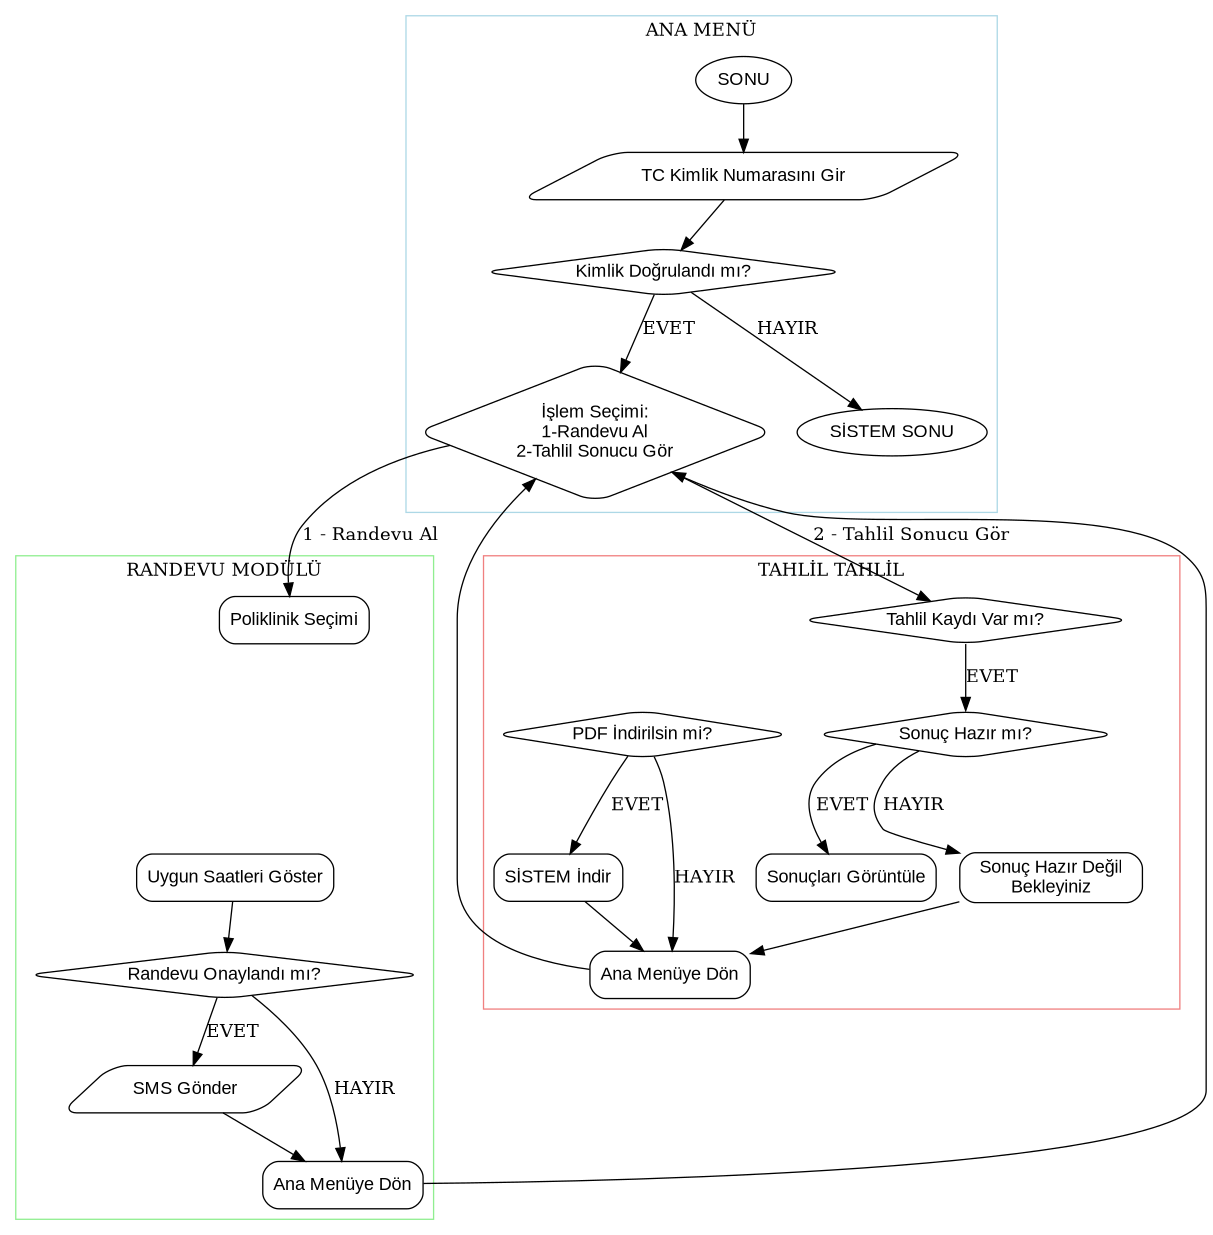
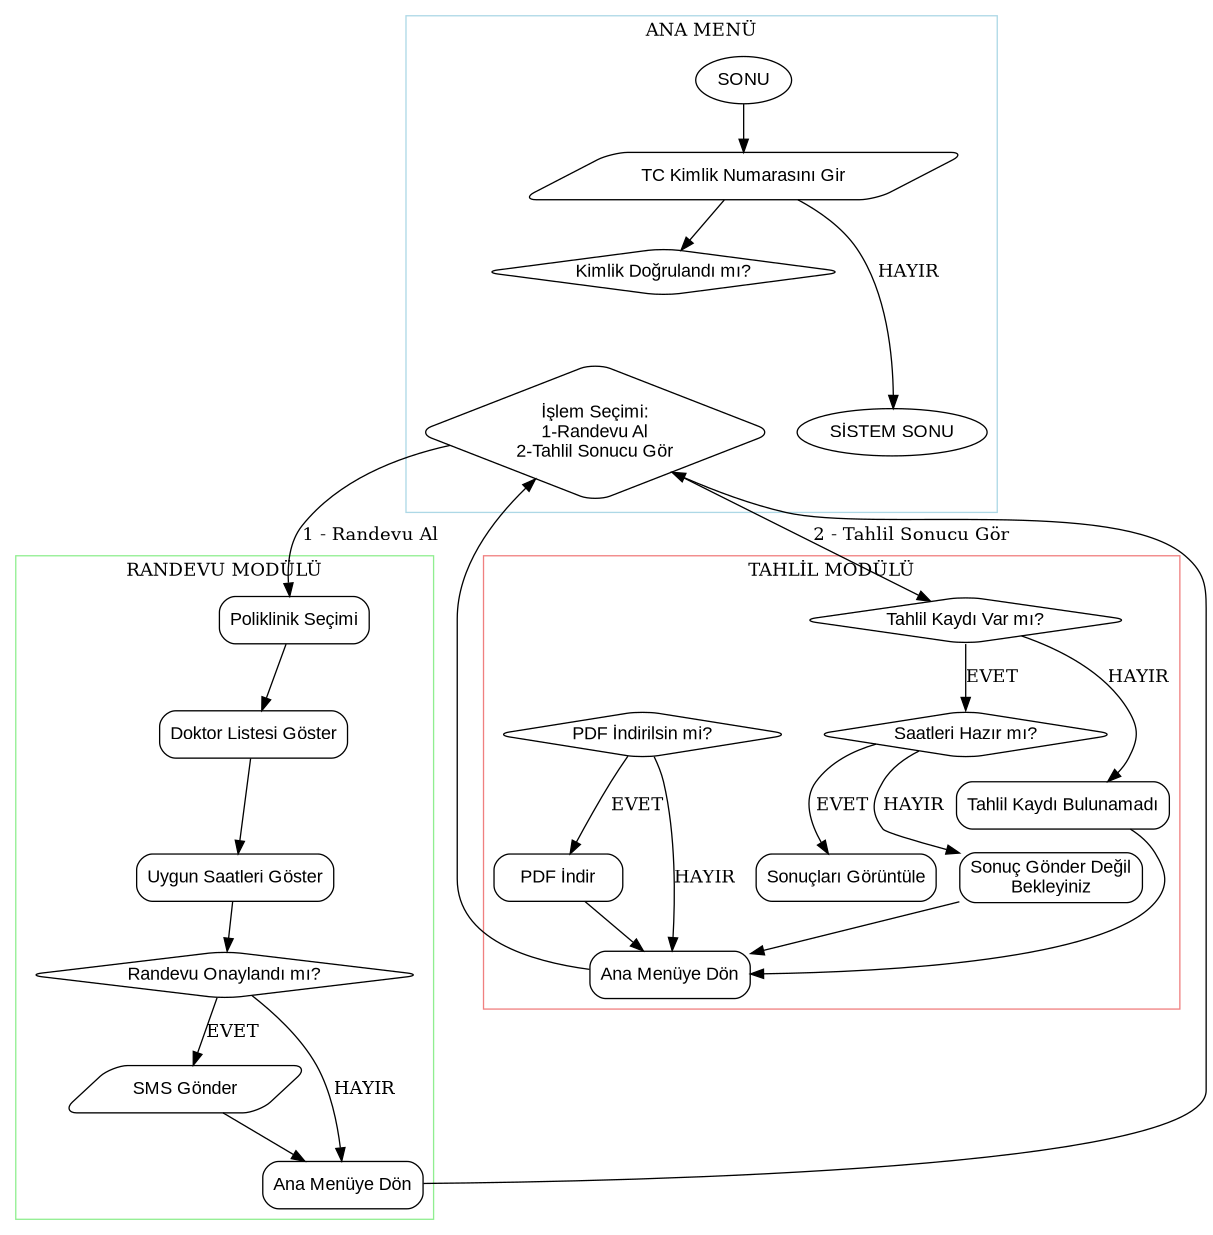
edge "Kimlik Doğrulandı mı?" -> "İşlem Seçimi: 1-Randevu Al 2-Tahlil Sonucu Gör": removed, label "EVET"
edge "Kimlik Doğrulandı mı?" -> "SİSTEM SONU": now "TC Kimlik Numarasını Gir" -> "SİSTEM SONU"
cluster "TAHLİL TAHLİL": label "TAHLİL TAHLİL" -> "TAHLİL MODÜLÜ"
node "Doktor Listesi Göster": added
node "Sonuç Hazır mı?": label "Sonuç Hazır mı?" -> "Saatleri Hazır mı?"
node "Tahlil Kaydı Bulunamadı": added
node "SİSTEM İndir": label "SİSTEM İndir" -> "PDF İndir"
node "Sonuç Hazır Değil Bekleyiniz": label "Sonuç Hazır Değil Bekleyiniz" -> "Sonuç Gönder Değil Bekleyiniz"
